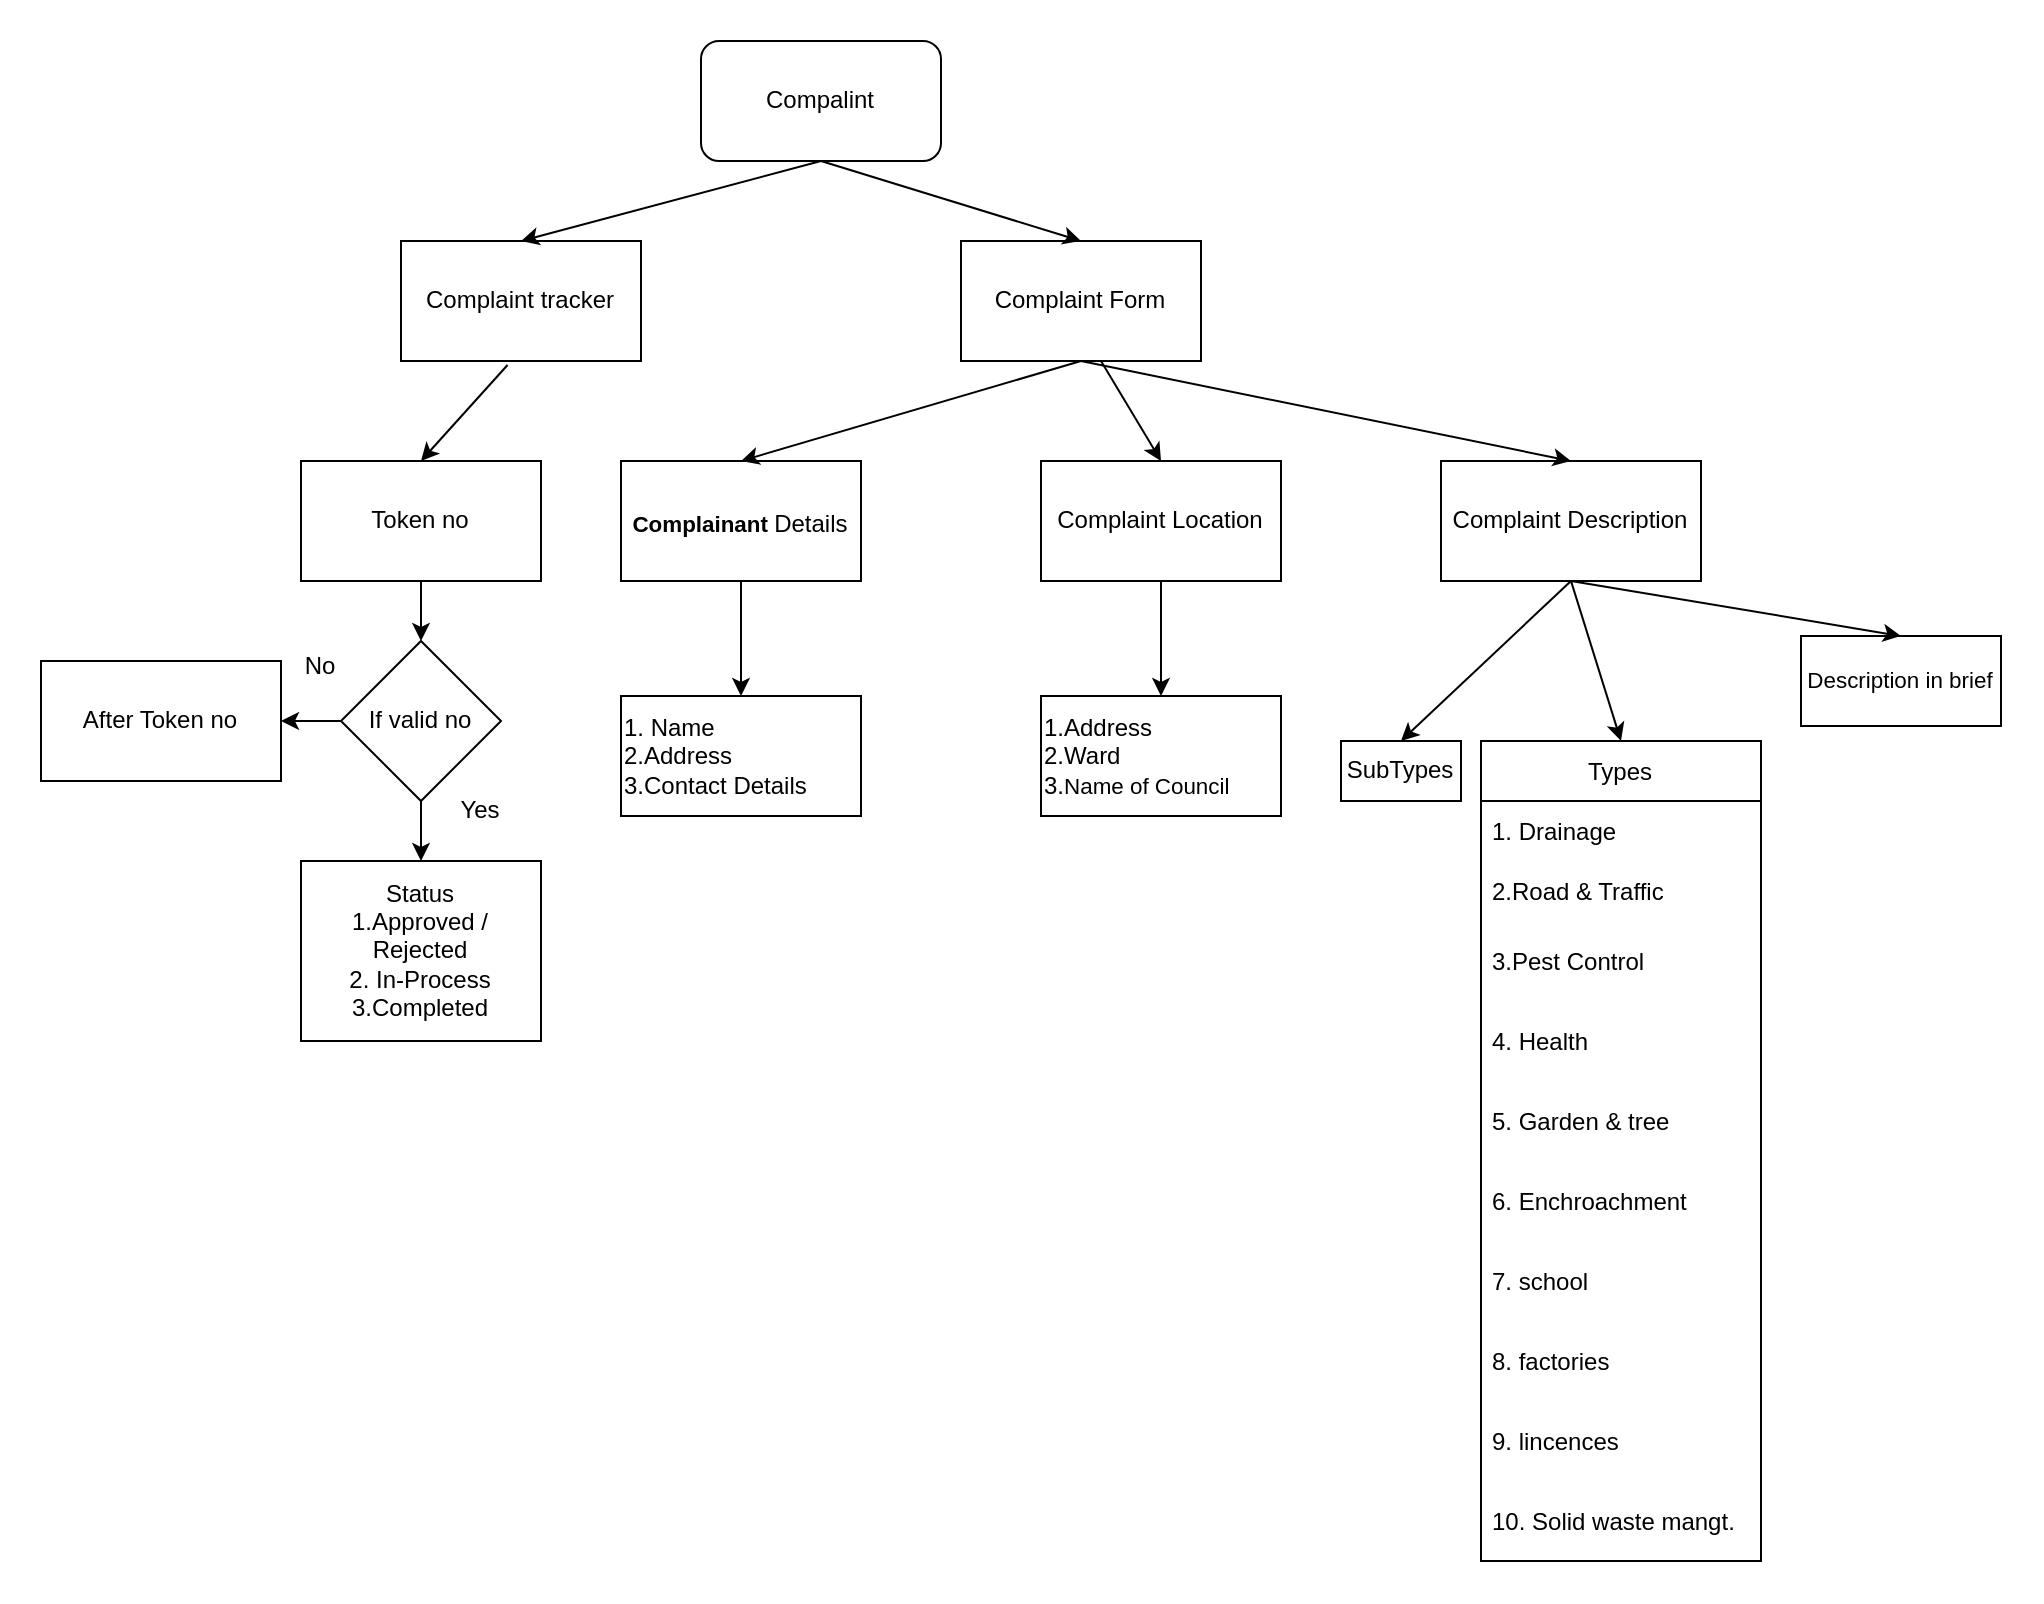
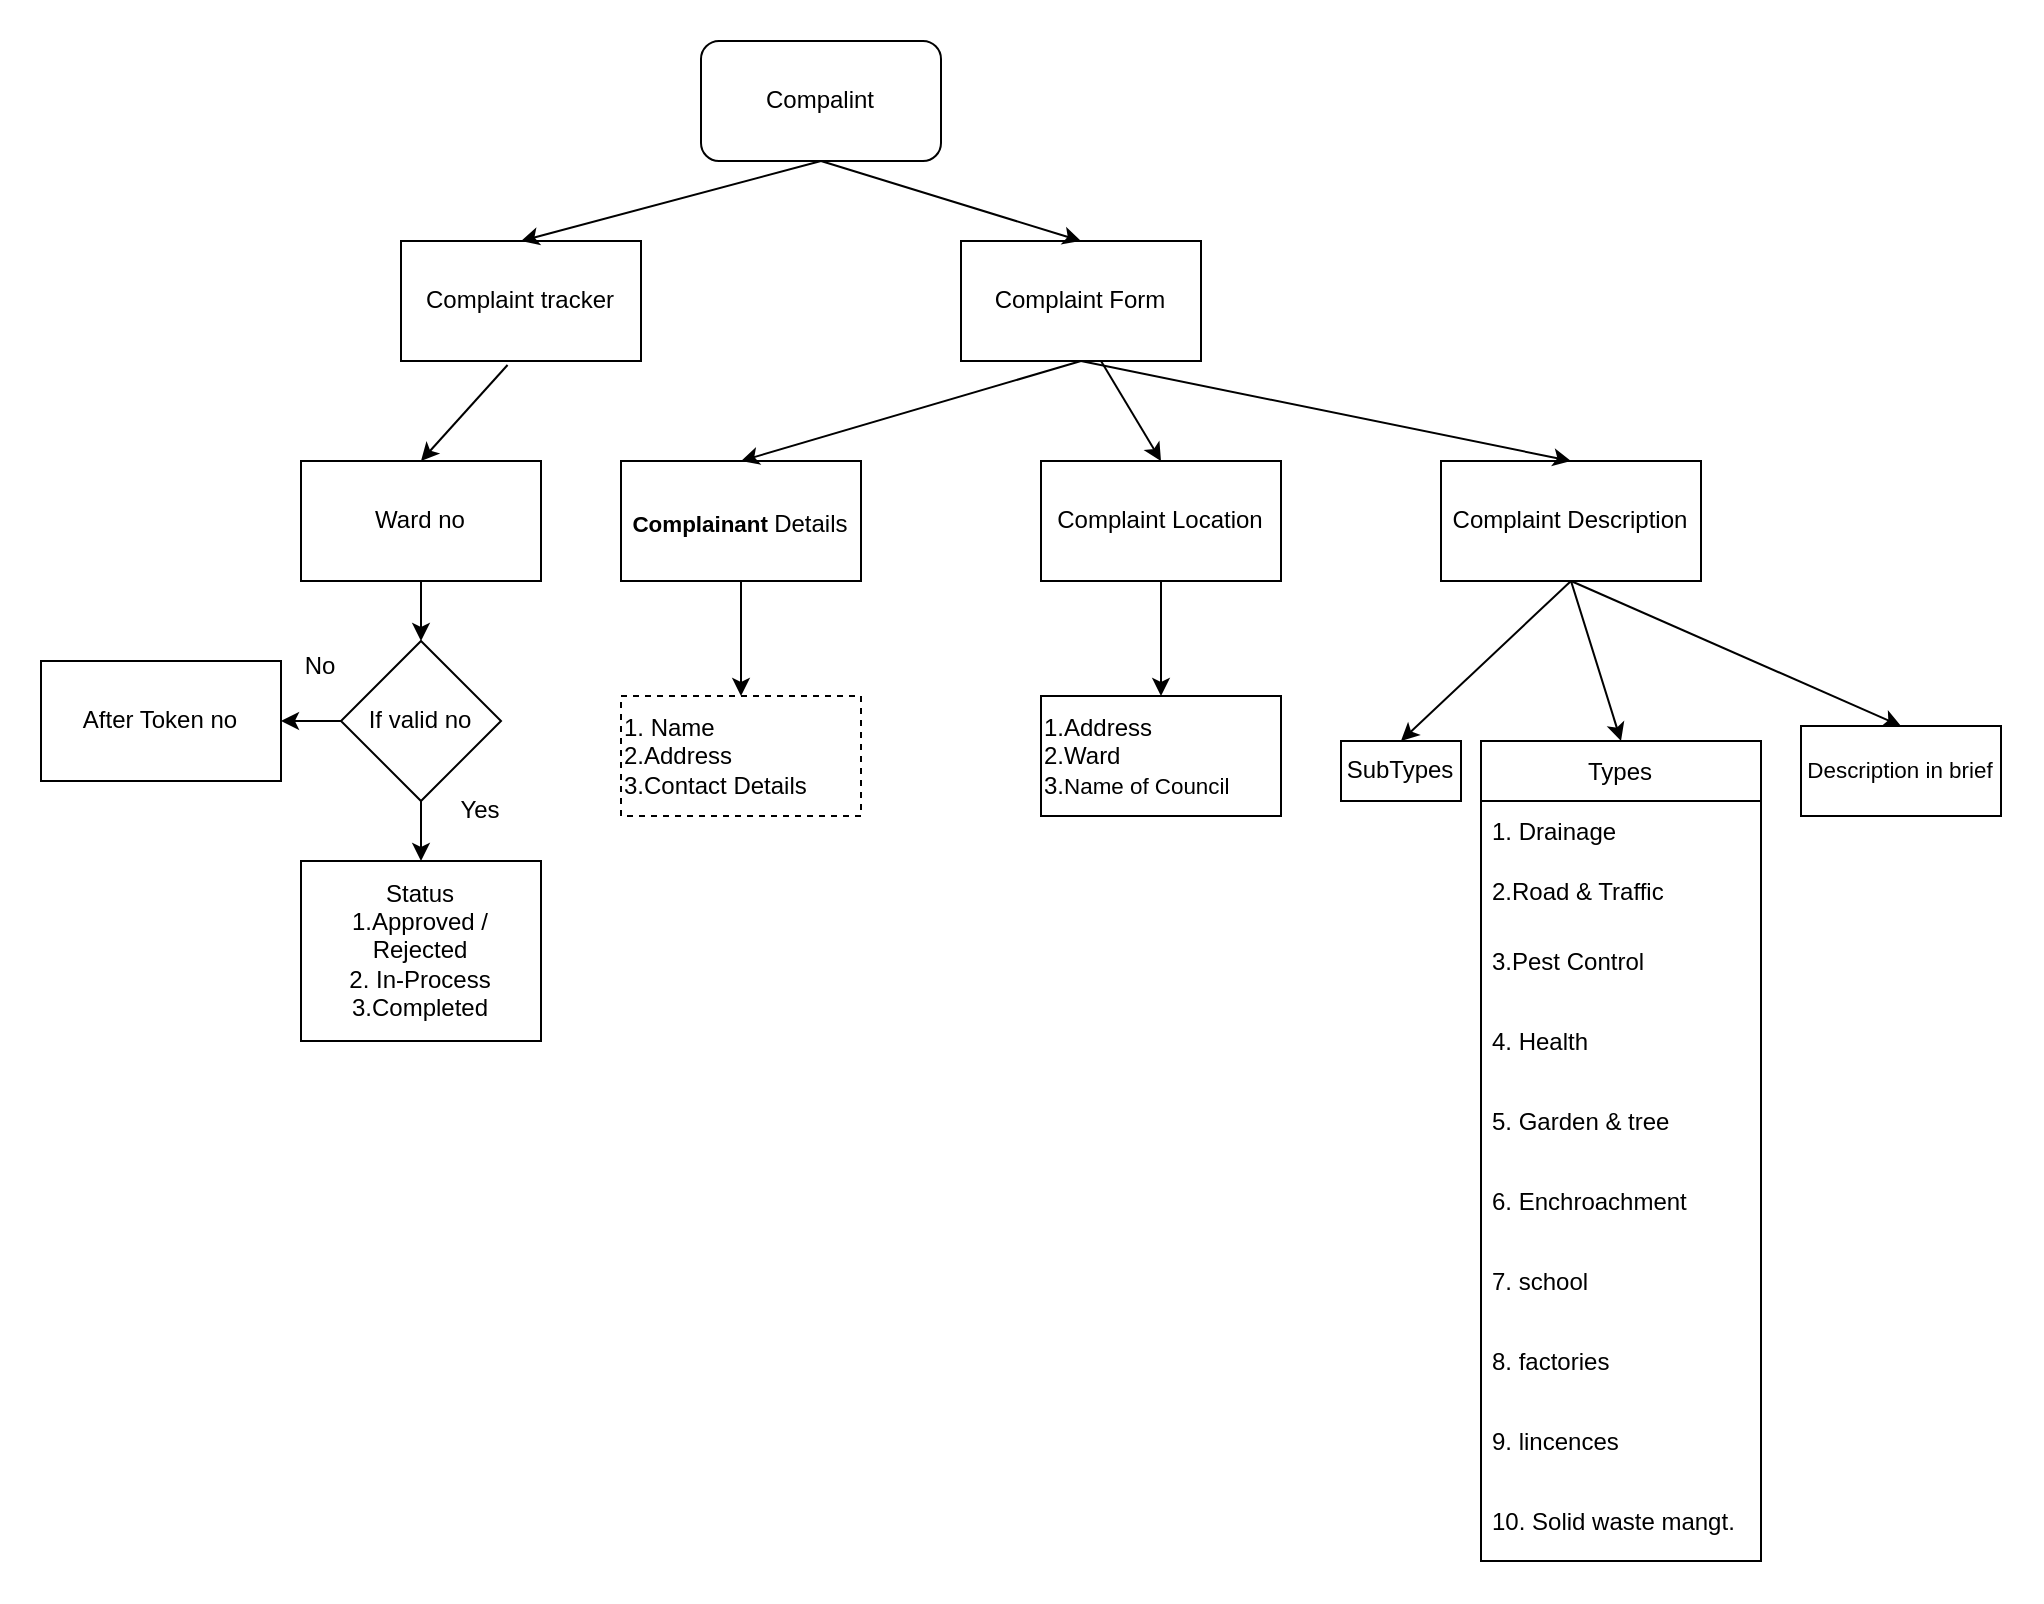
node "Token no": label "Token no" -> "Ward no"
node "Description in brief": moved (1901, 681) -> (1901, 771)
node "1. Name 2.Address 3.Contact Details": style solid -> dashed
